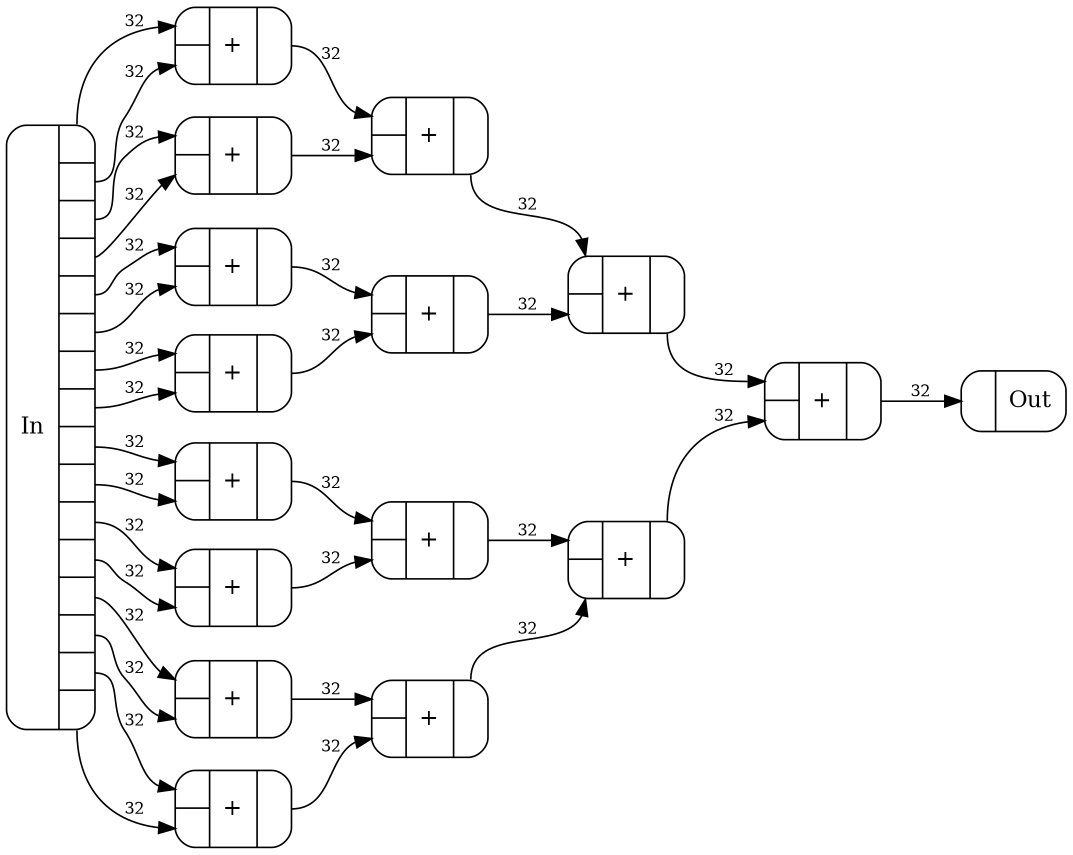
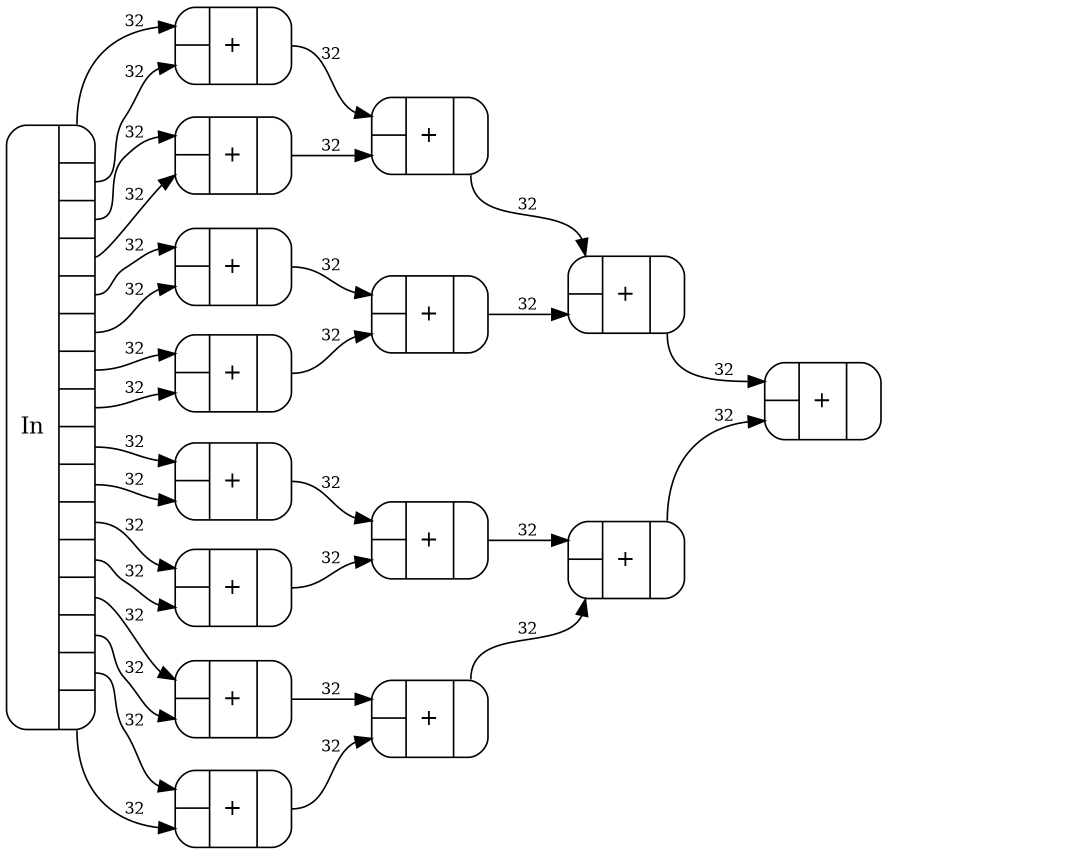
node "Out": removed
